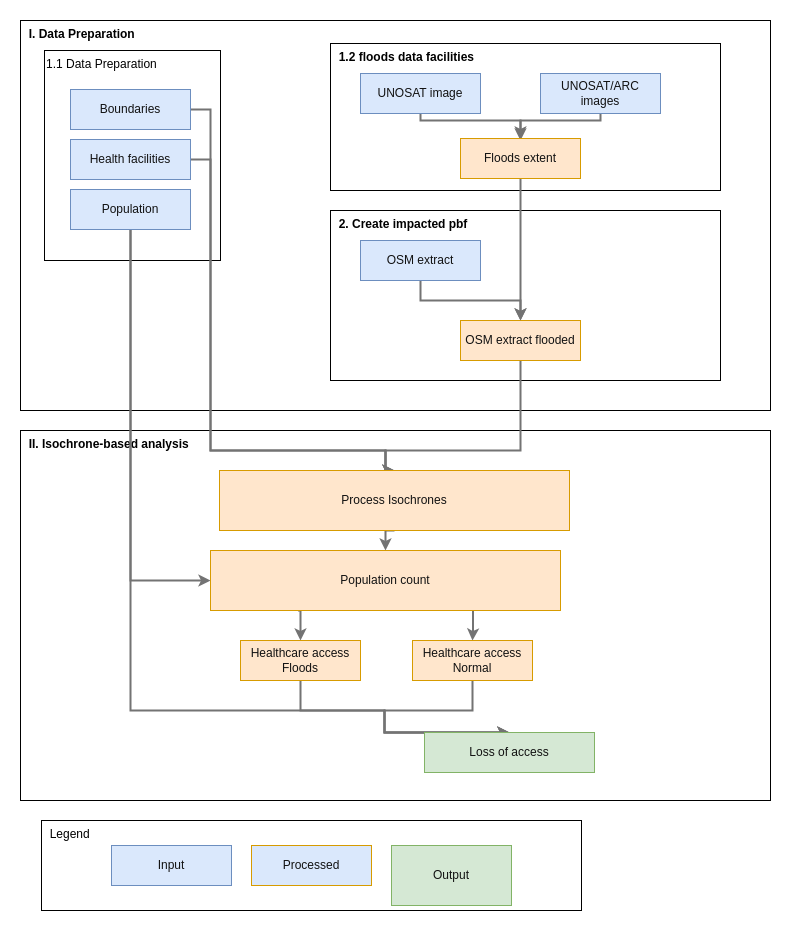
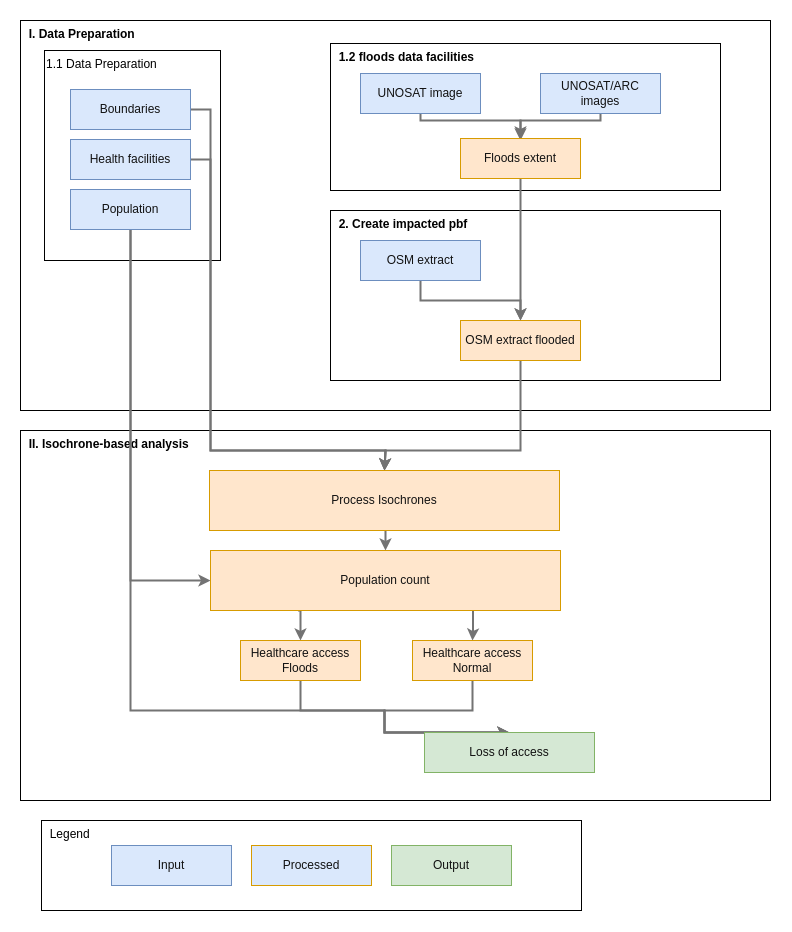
node "Process Isochrones": moved (395, 501) -> (385, 501)
node "Output": size 120x60 -> 120x40
